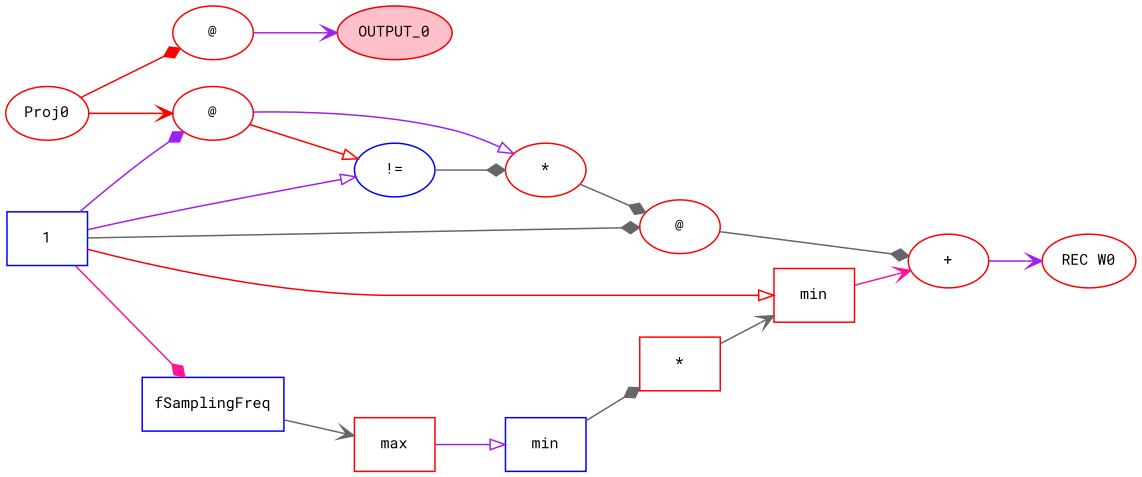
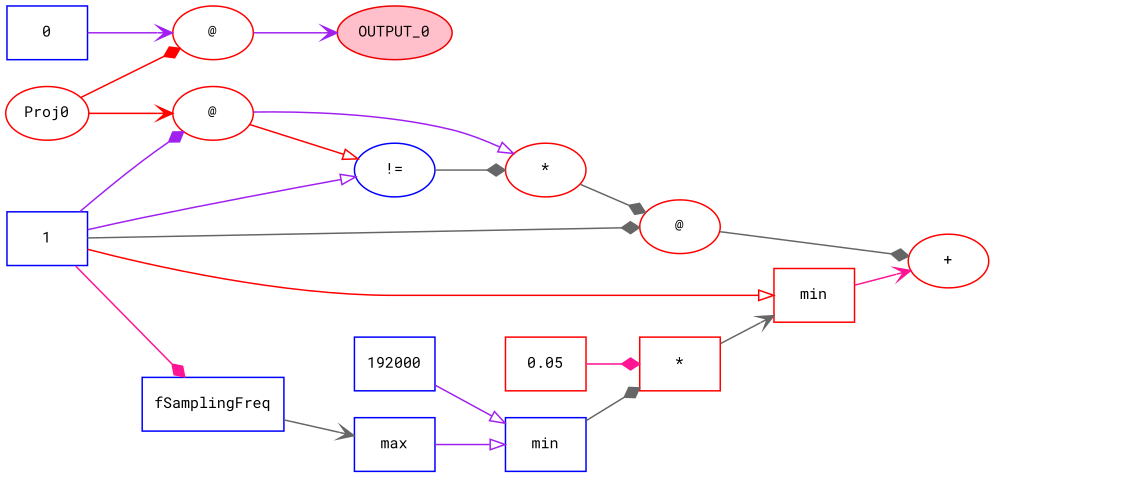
node "0": added
node "REC W0": removed
node "192000": added
node "0.05": added
node "max": color red -> blue
